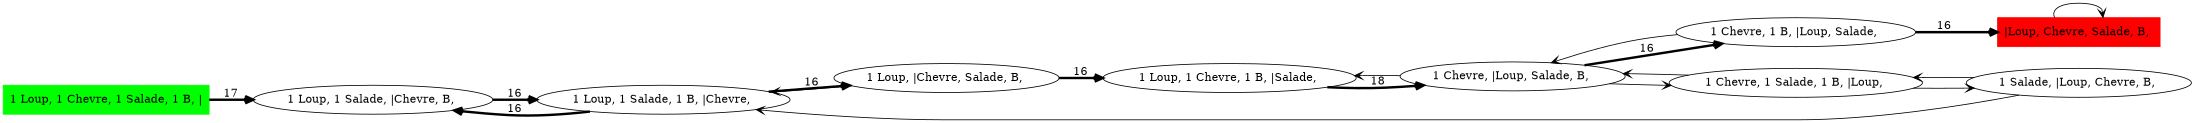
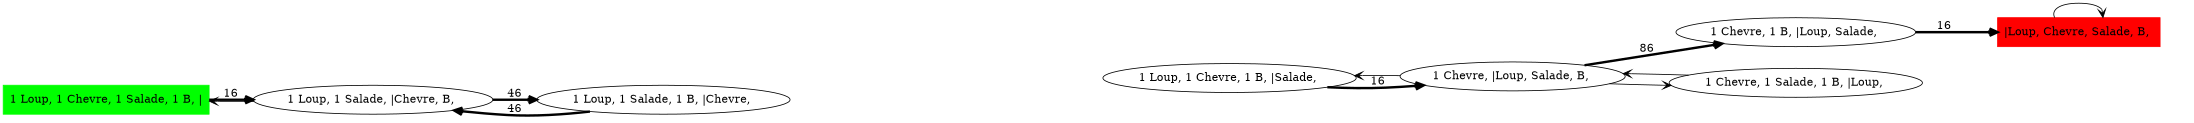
edge "1 Chevre, 1 B, |Loup, Salade," -> "1 Chevre, |Loup, Salade, B,": removed
edge "1 Chevre, |Loup, Salade, B," -> "1 Chevre, 1 B, |Loup, Salade,": label "16" -> "86"
node "1 Loup, |Chevre, Salade, B,": removed
edge "1 Loup, 1 Chevre, 1 B, |Salade," -> "1 Chevre, |Loup, Salade, B,": label "18" -> "16"
node "1 Salade, |Loup, Chevre, B,": removed
edge "1 Loup, 1 Chevre, 1 Salade, 1 B, |" -> "1 Loup, 1 Salade, |Chevre, B,": label "17" -> "16"
edge "1 Loup, 1 Salade, |Chevre, B," -> "1 Loup, 1 Salade, 1 B, |Chevre,": label "16" -> "46"
edge "1 Loup, 1 Salade, |Chevre, B," -> "1 Loup, 1 Chevre, 1 Salade, 1 B, |": added
edge "1 Loup, 1 Salade, 1 B, |Chevre," -> "1 Loup, 1 Salade, |Chevre, B,": label "16" -> "46"
